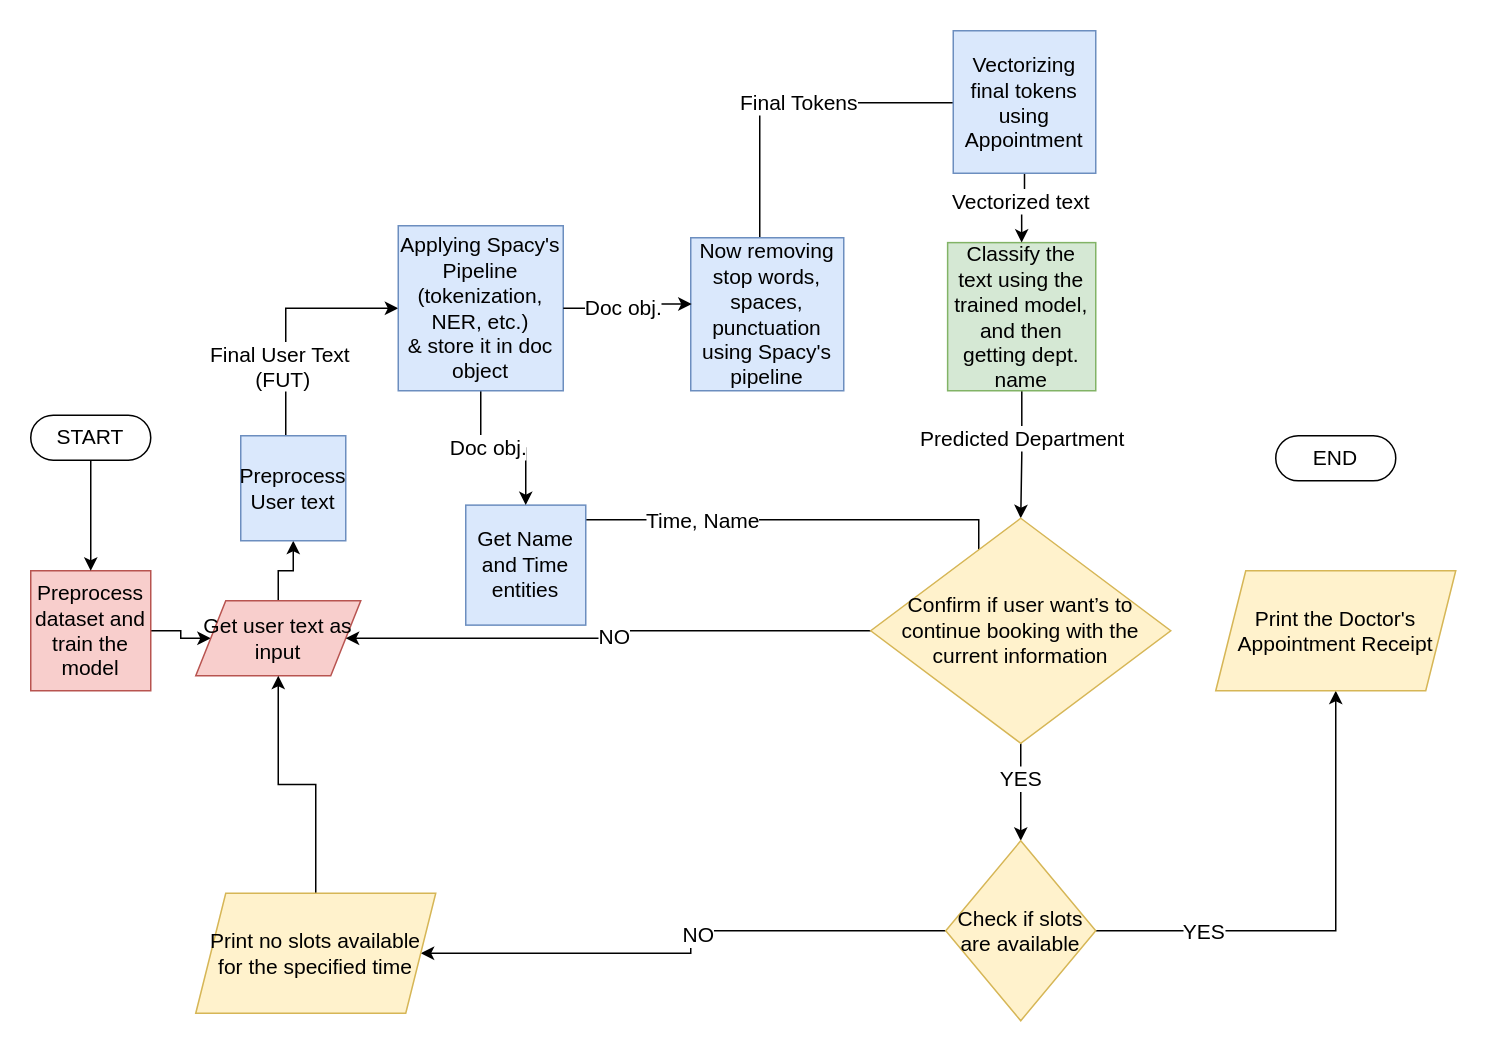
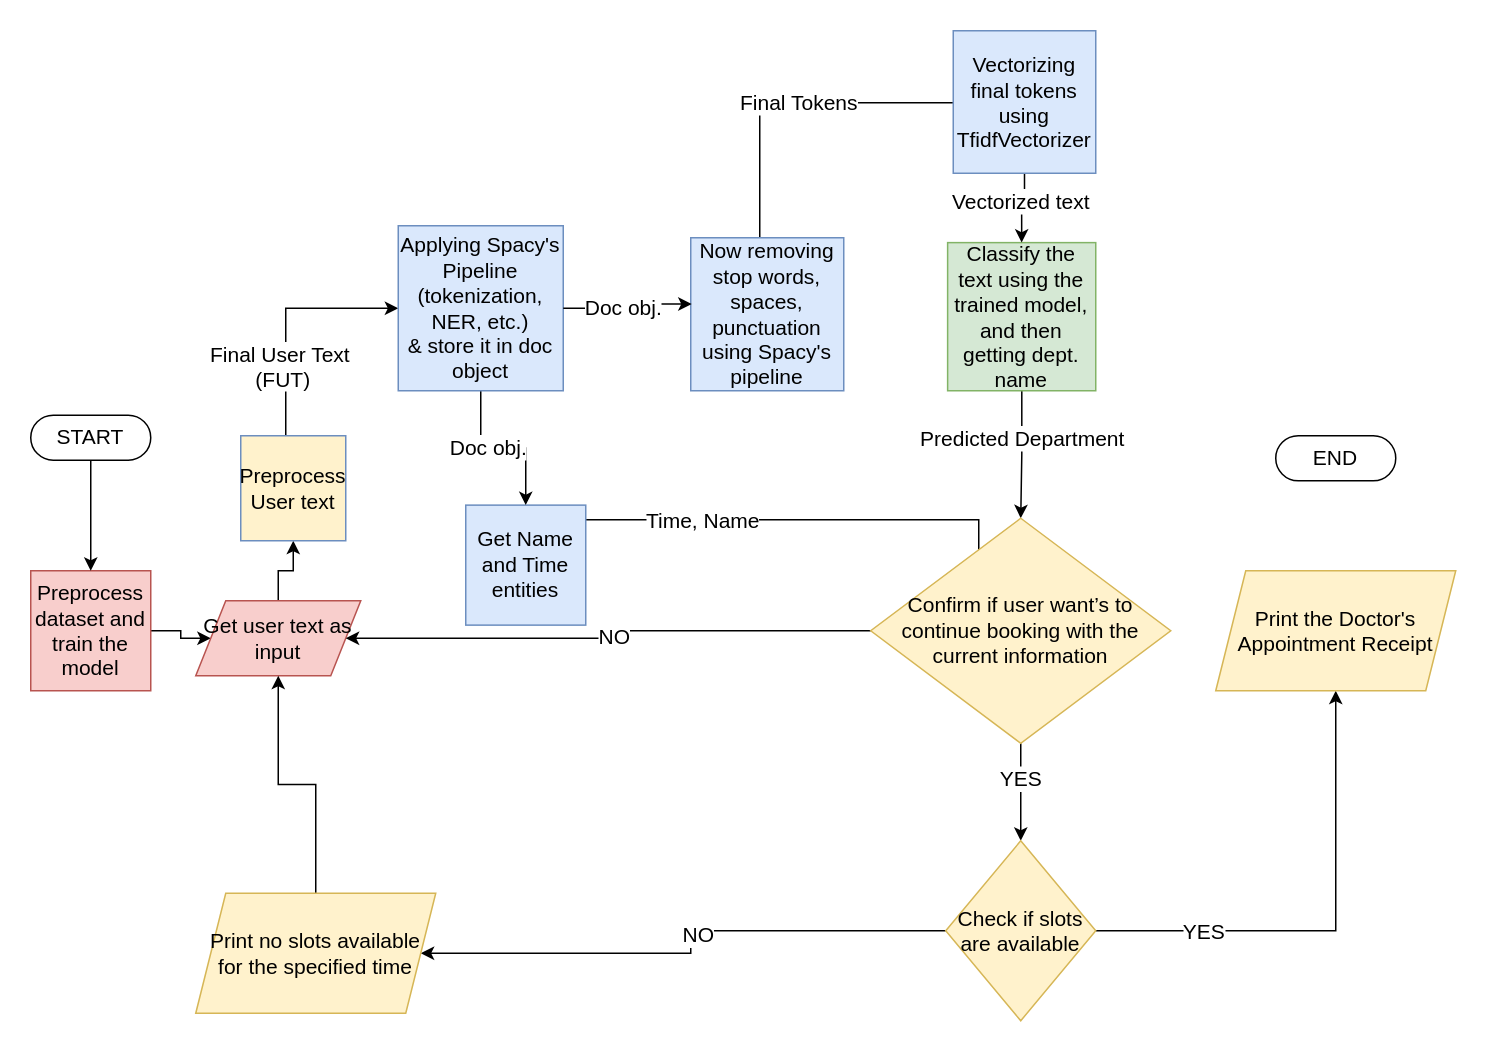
node "Vectorizing final tokens using Appointment": label "Vectorizing final tokens using Appointment" -> "Vectorizing final tokens using TfidfVectorizer"
node "Preprocess User text": fillcolor #dae8fc -> #fff2cc
